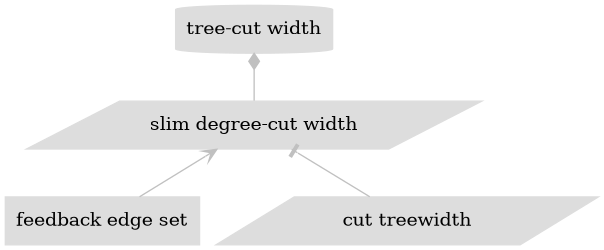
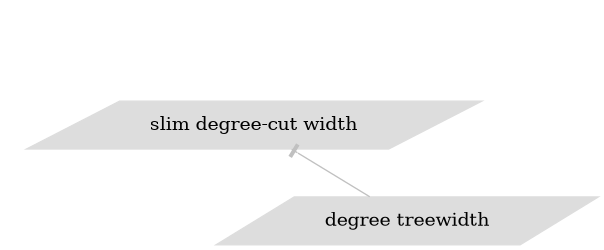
node "tree-cut width": removed
node "feedback edge set": removed
node "cut treewidth": label "cut treewidth" -> "degree treewidth"
